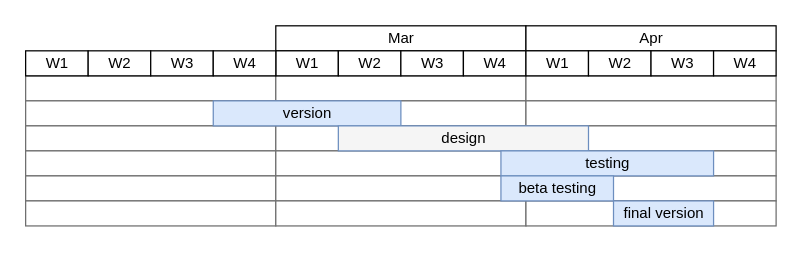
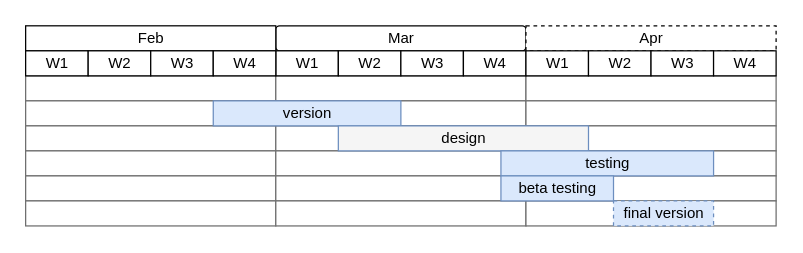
node "Feb": added
node "Mar": shape rectangle -> rounded rectangle
node "Apr": style solid -> dashed
node "final version": style solid -> dashed
